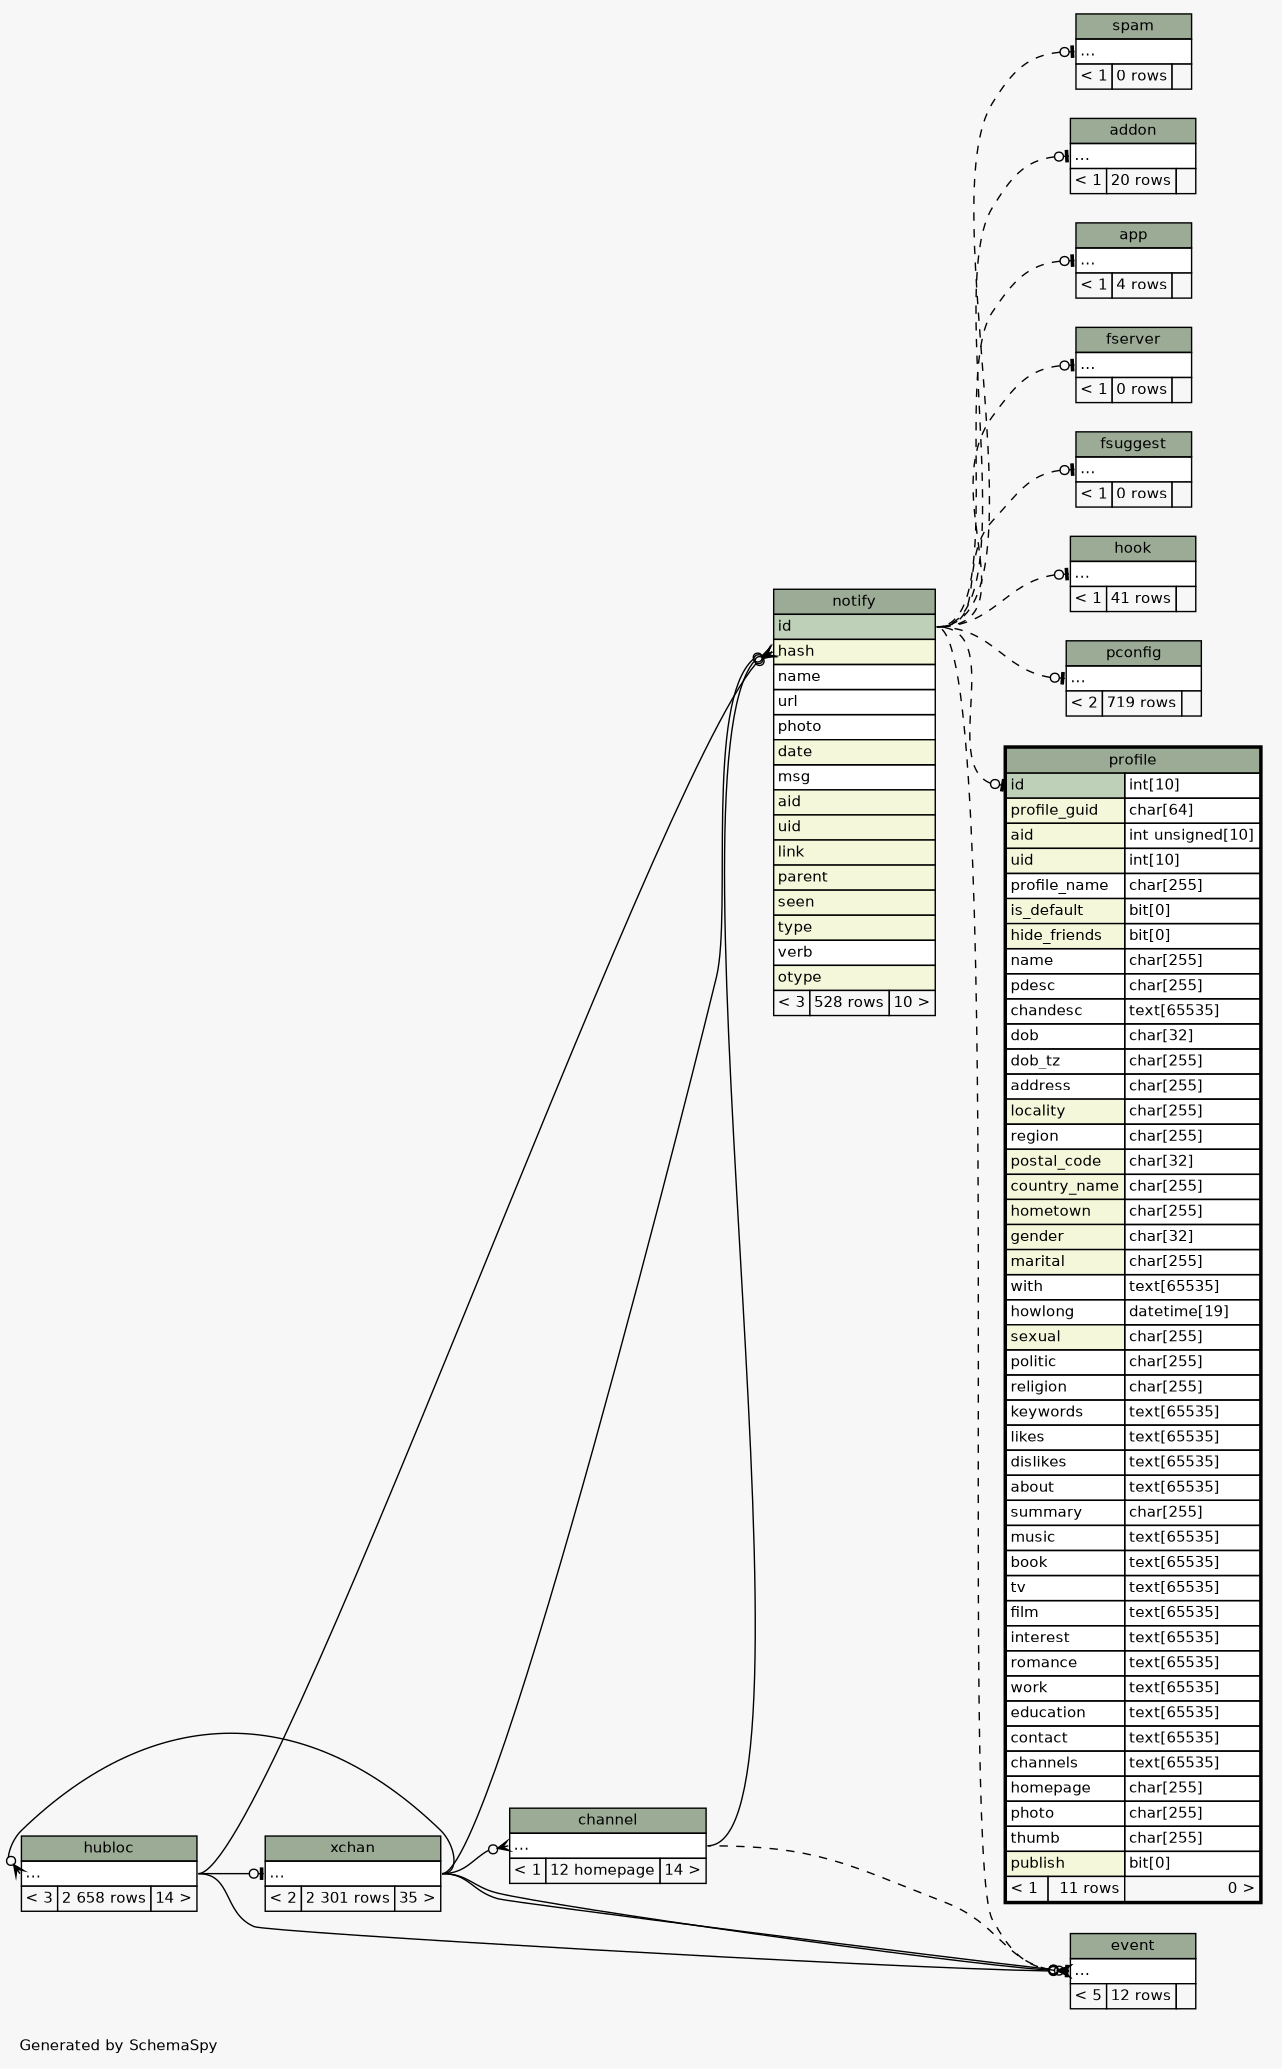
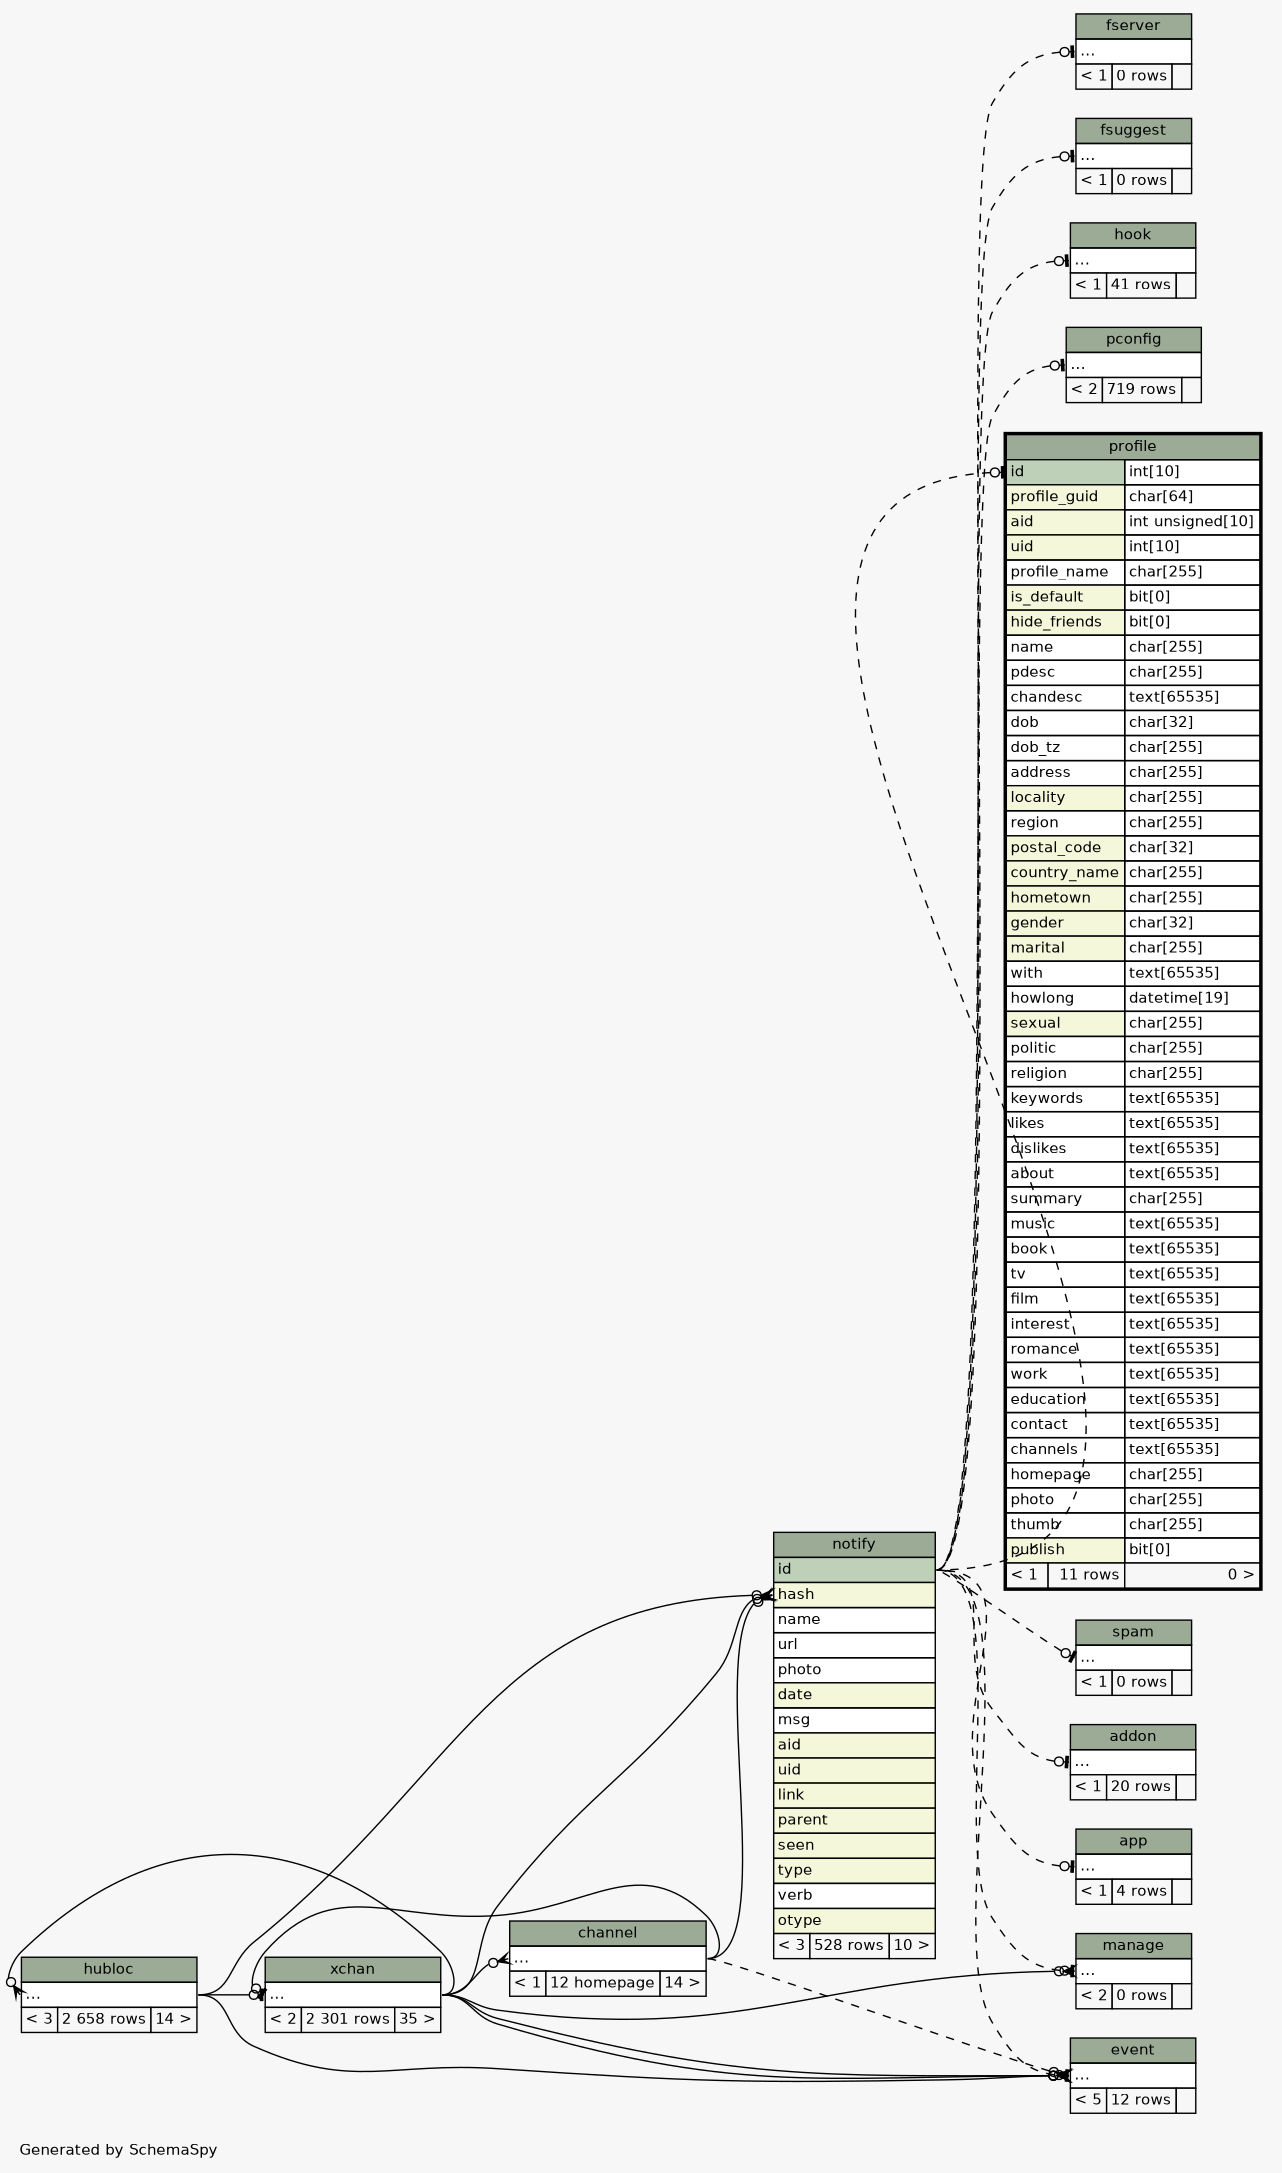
edge "channel" -> "xchan": added
node "manage": added
